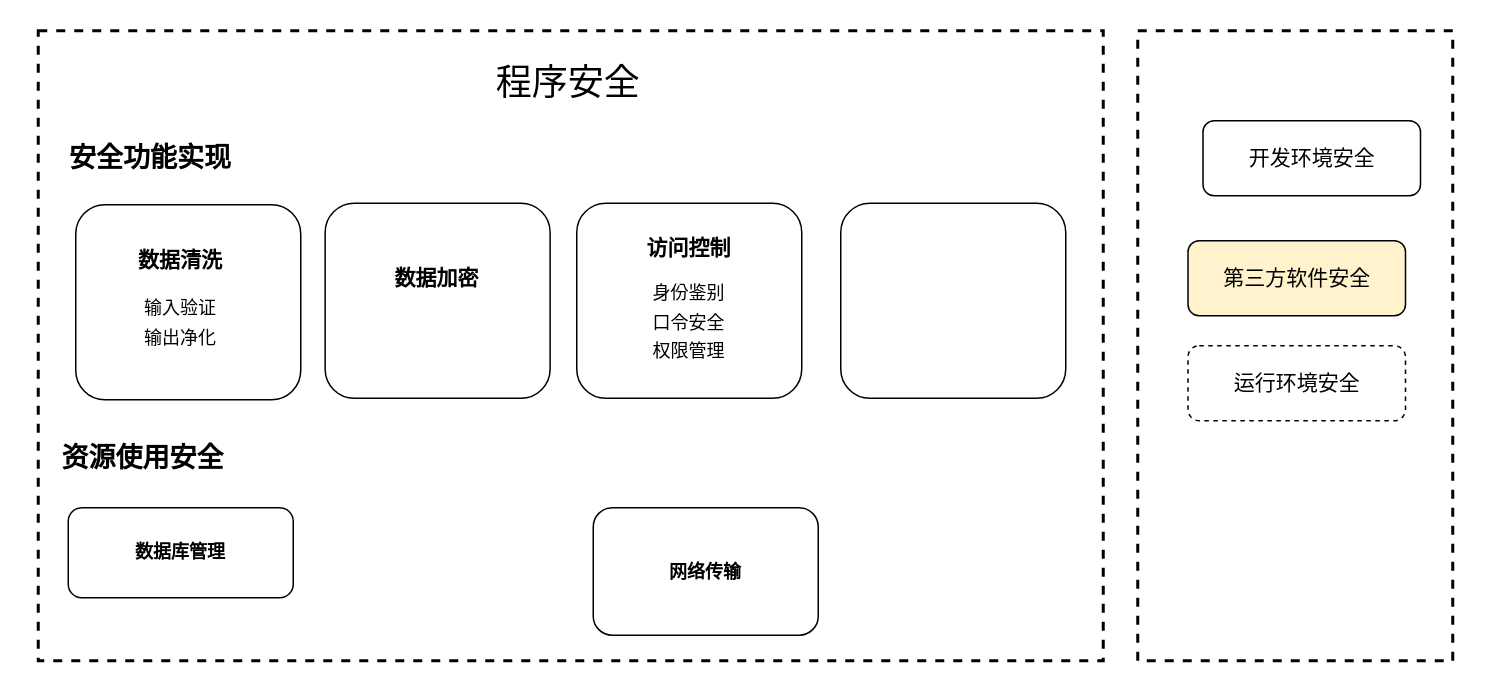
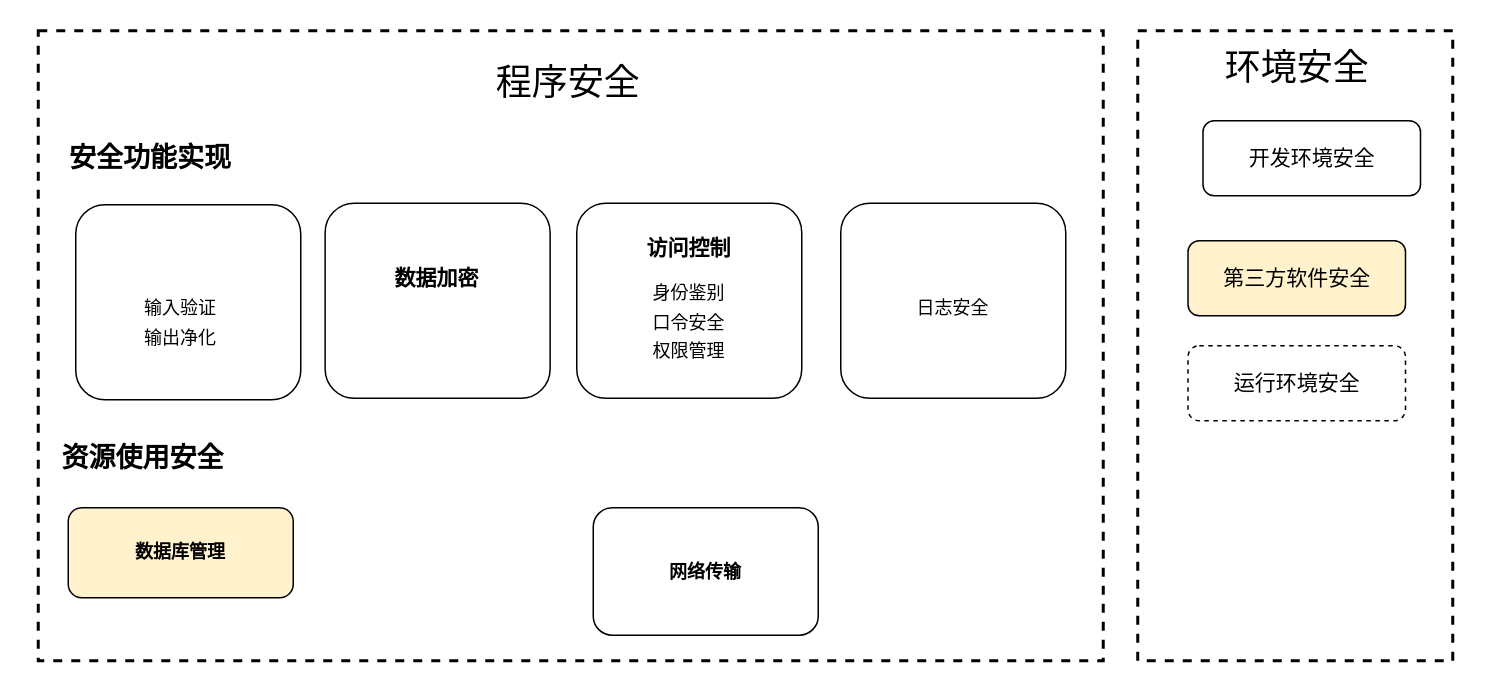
node "环境安全": added
node "数据清洗": removed
node "日志安全": added
node "数据库管理": fillcolor #ffffff -> #fff2cc
